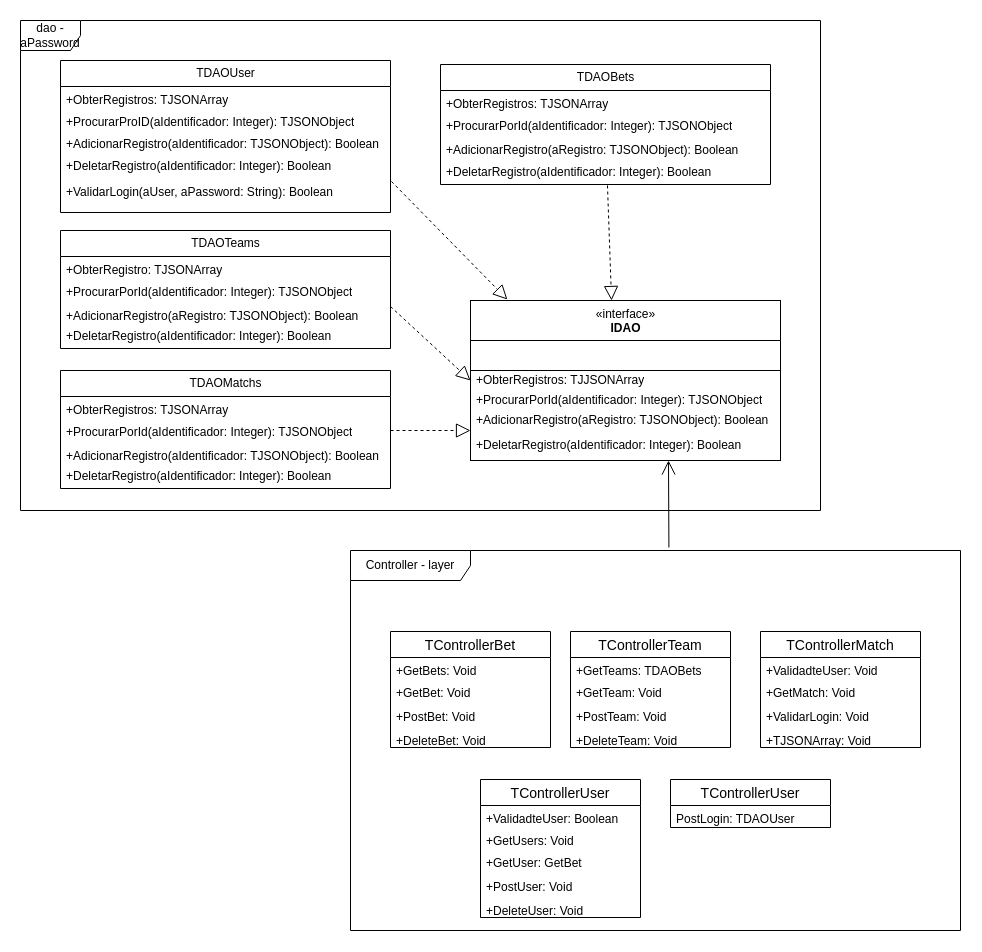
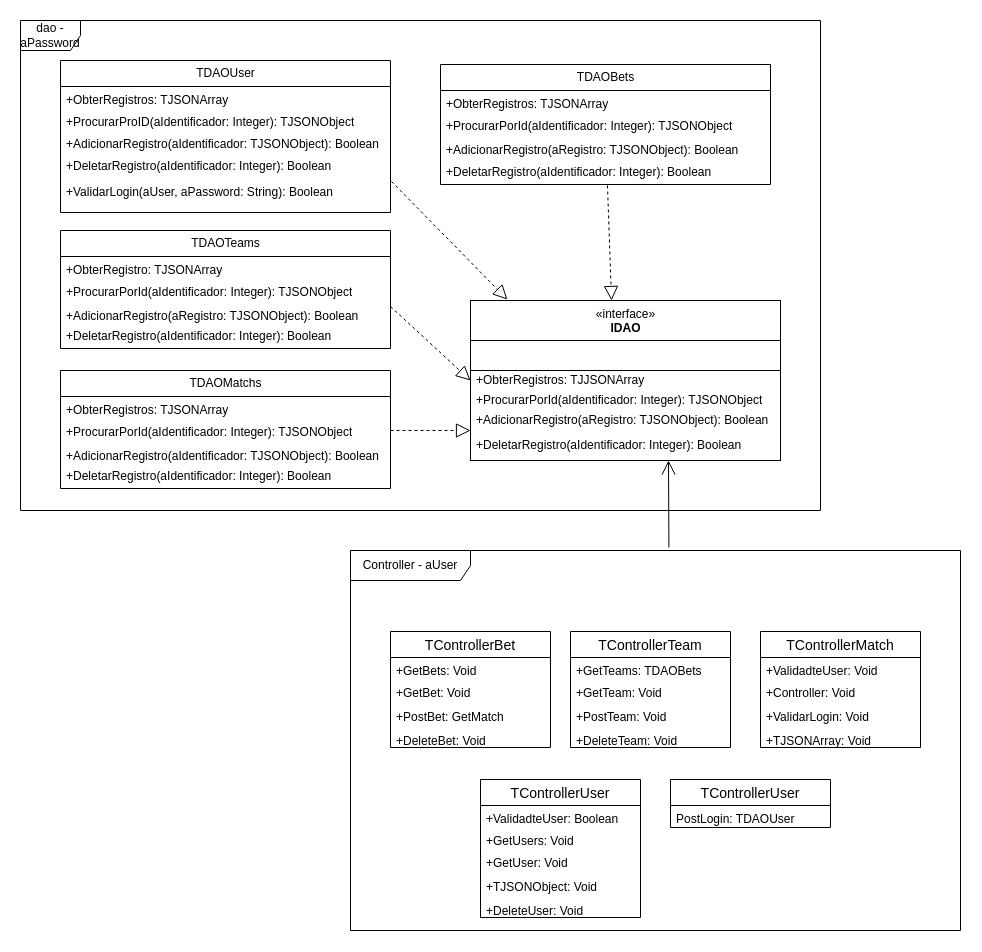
node "Controller - layer": label "Controller - layer" -> "Controller - aUser"
node "+GetMatch: Void": label "+GetMatch: Void" -> "+Controller: Void"
node "+PostBet: Void": label "+PostBet: Void" -> "+PostBet: GetMatch"
node "+GetUser: GetBet": label "+GetUser: GetBet" -> "+GetUser: Void"
node "+PostUser: Void": label "+PostUser: Void" -> "+TJSONObject: Void"
